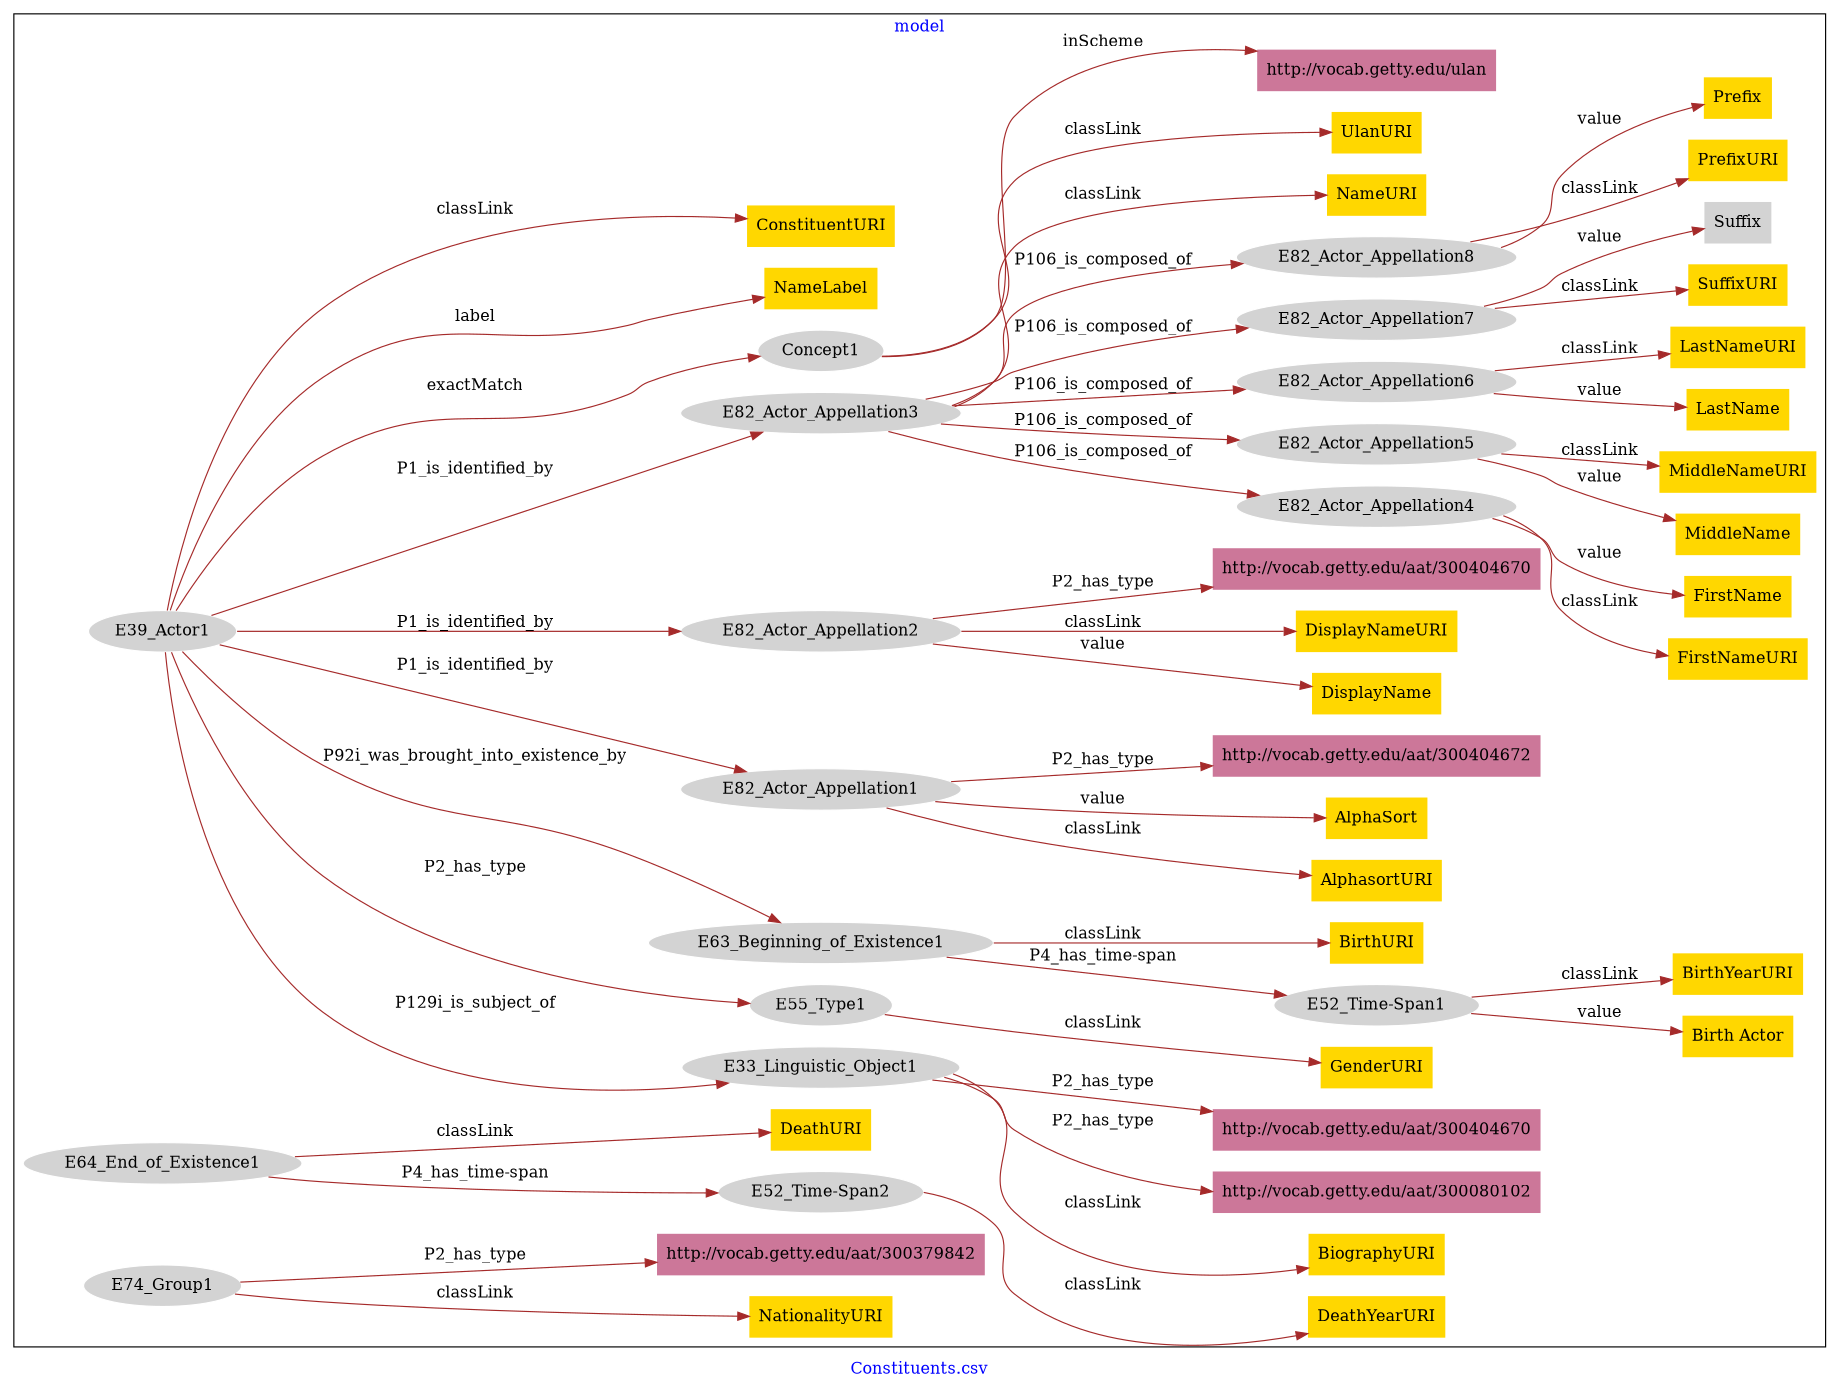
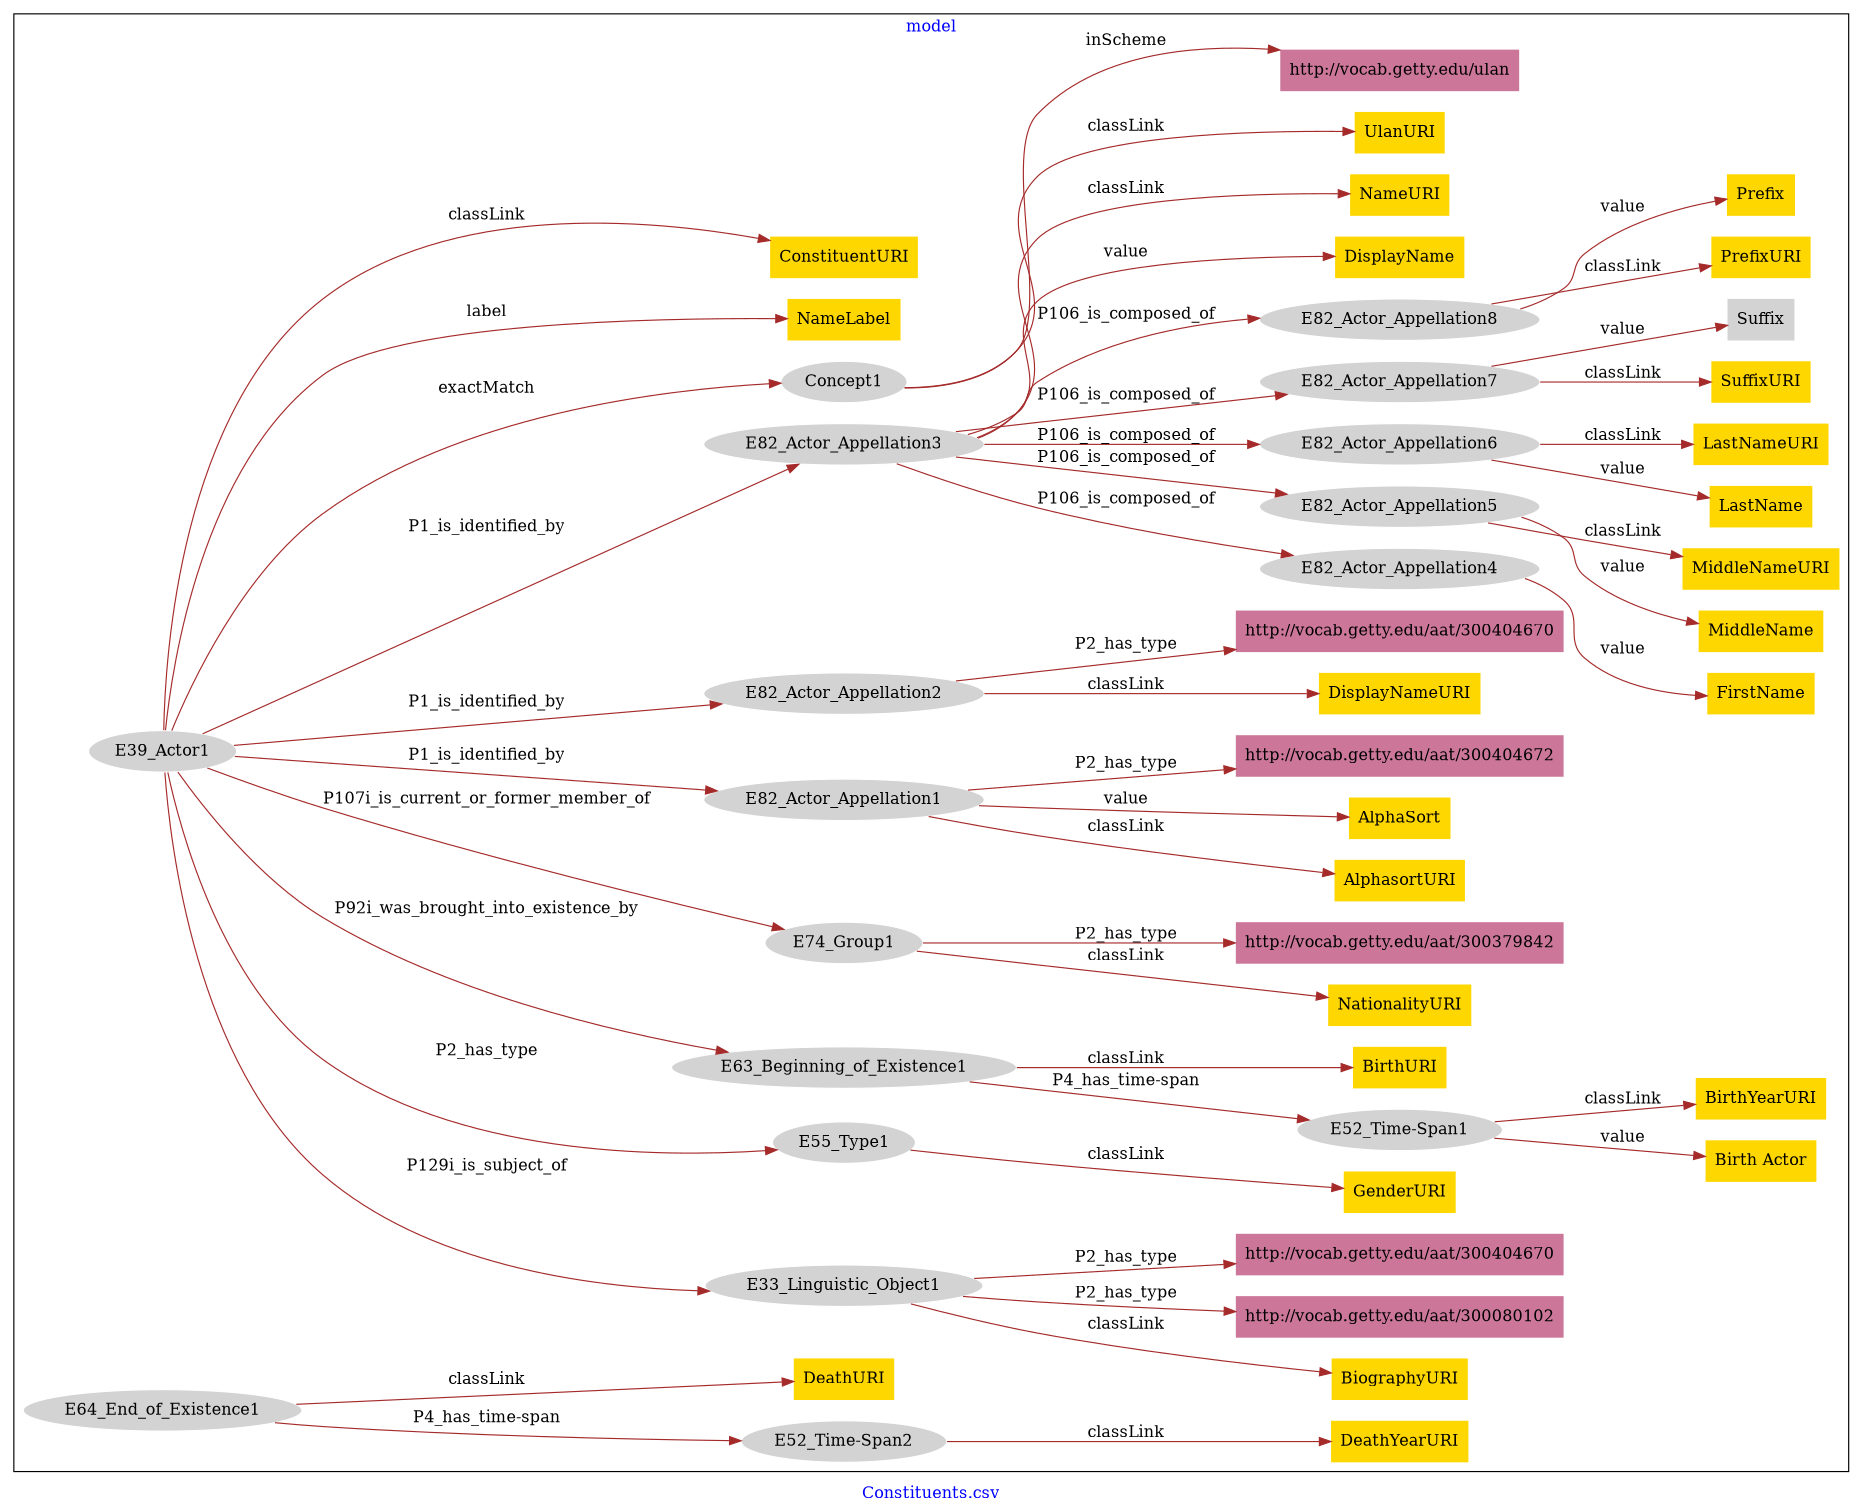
node "FirstNameURI": removed
edge "E82_Actor_Appellation2" -> "DisplayName": now "E82_Actor_Appellation3" -> "DisplayName"
edge "E39_Actor1" -> "E74_Group1": added, label "P107i_is_current_or_former_member_of"
